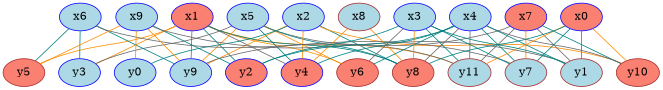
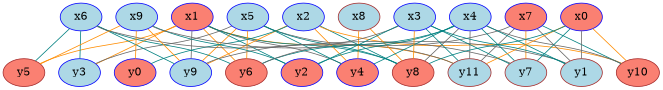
edge "x6" -- "y6": added
node "y0": fillcolor lightblue -> salmon
